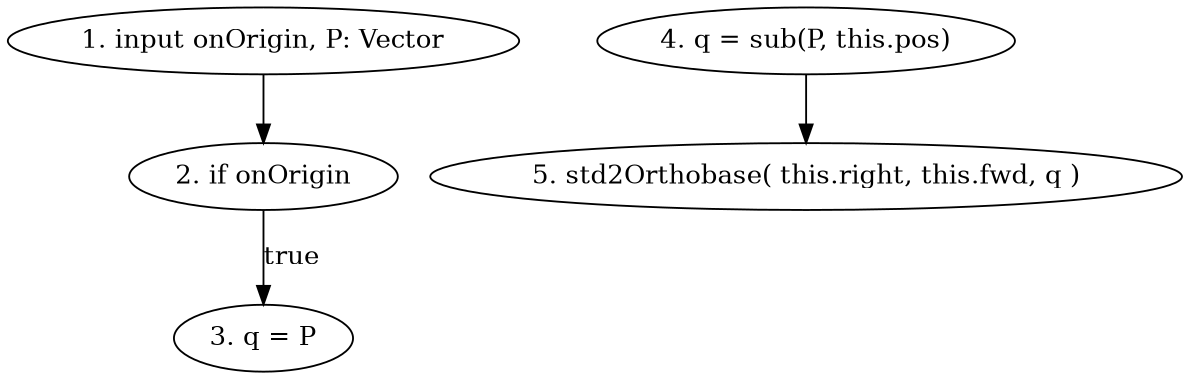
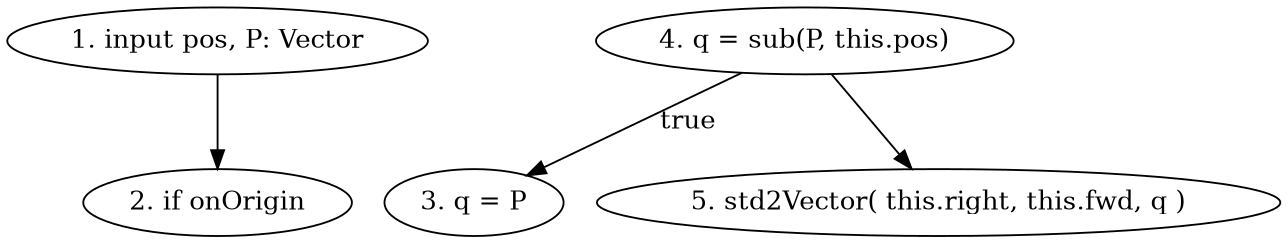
node "1. input onOrigin, P: Vector": label "1. input onOrigin, P: Vector" -> "1. input pos, P: Vector"
node "5. std2Orthobase( this.right, this.fwd, q )": label "5. std2Orthobase( this.right, this.fwd, q )" -> "5. std2Vector( this.right, this.fwd, q )"
edge "2. if onOrigin" -> "3. q = P": now "4. q = sub(P, this.pos)" -> "3. q = P"
